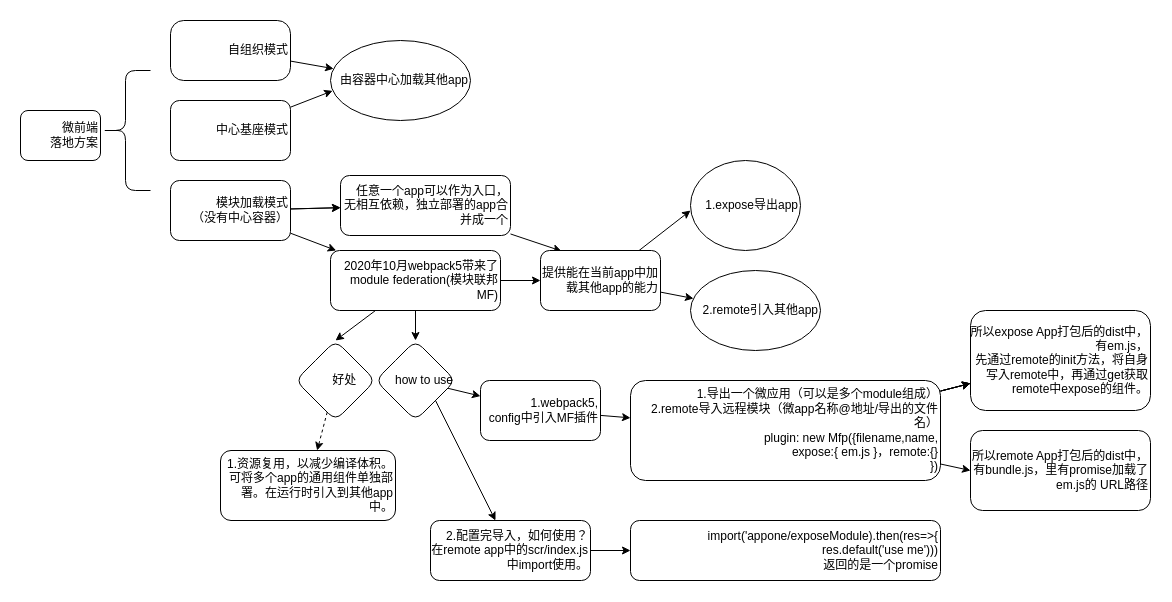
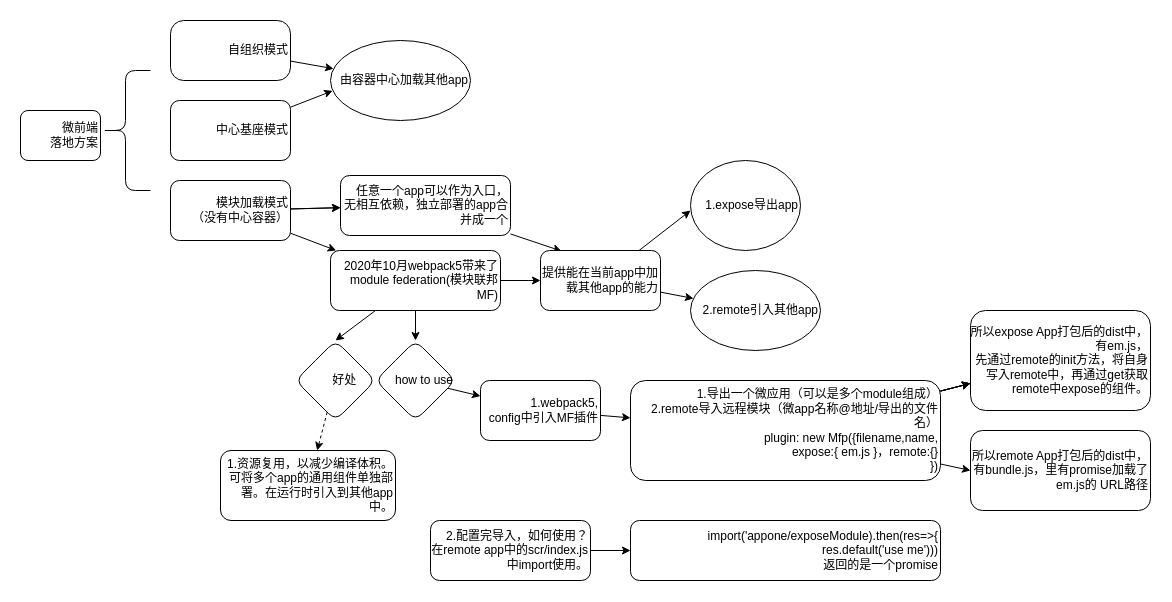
edge "how to use" -> "2.配置完导入，如何使用？ 在remote app中的scr/index.js中import使用。": removed
